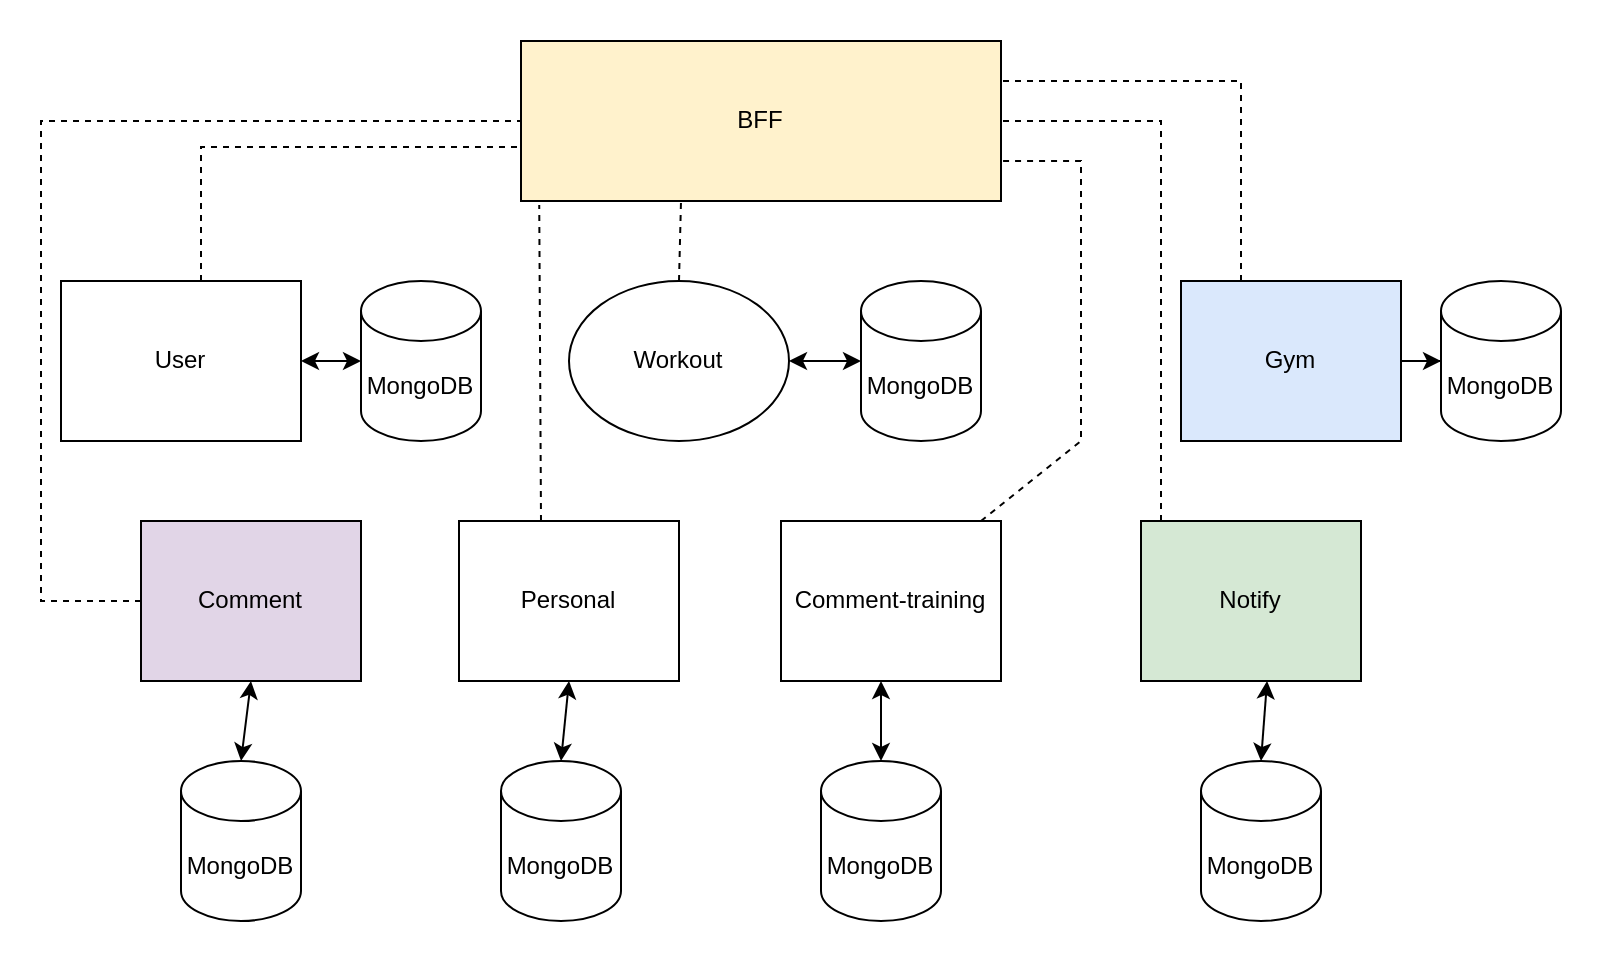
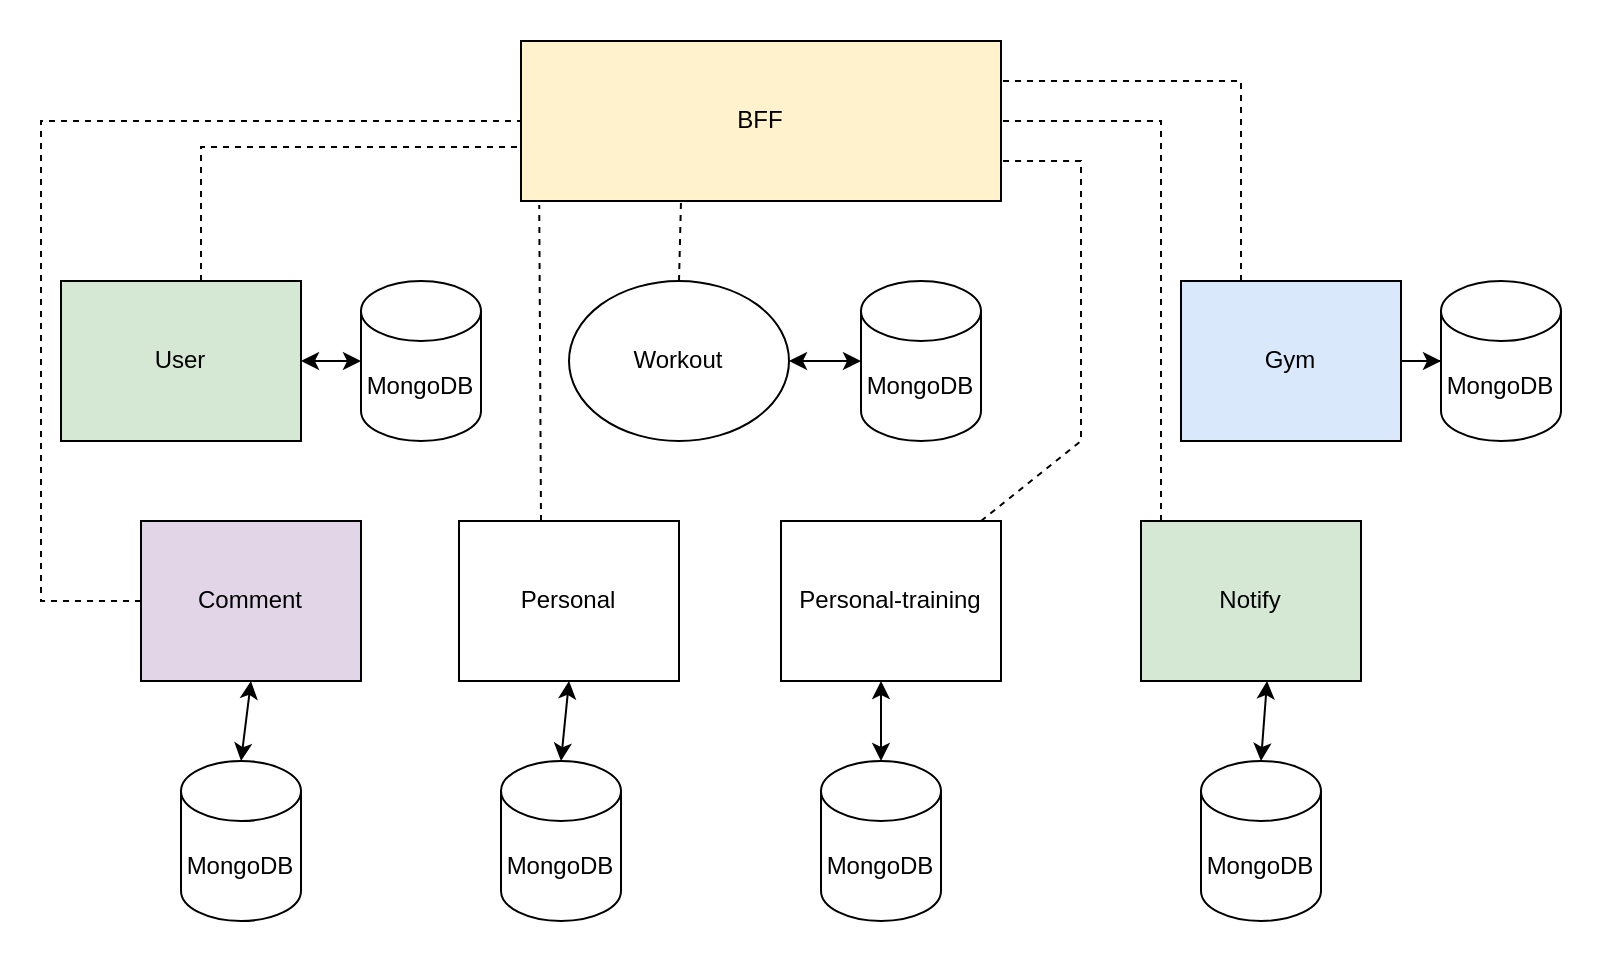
node "User": fillcolor #ffffff -> #d5e8d4
node "Comment-training": label "Comment-training" -> "Personal-training"
